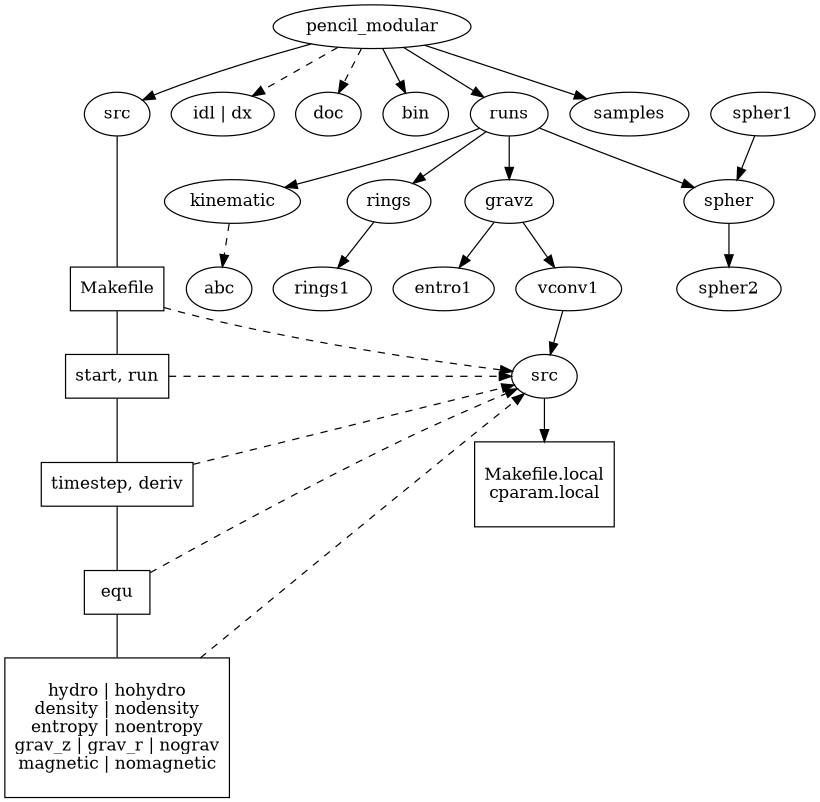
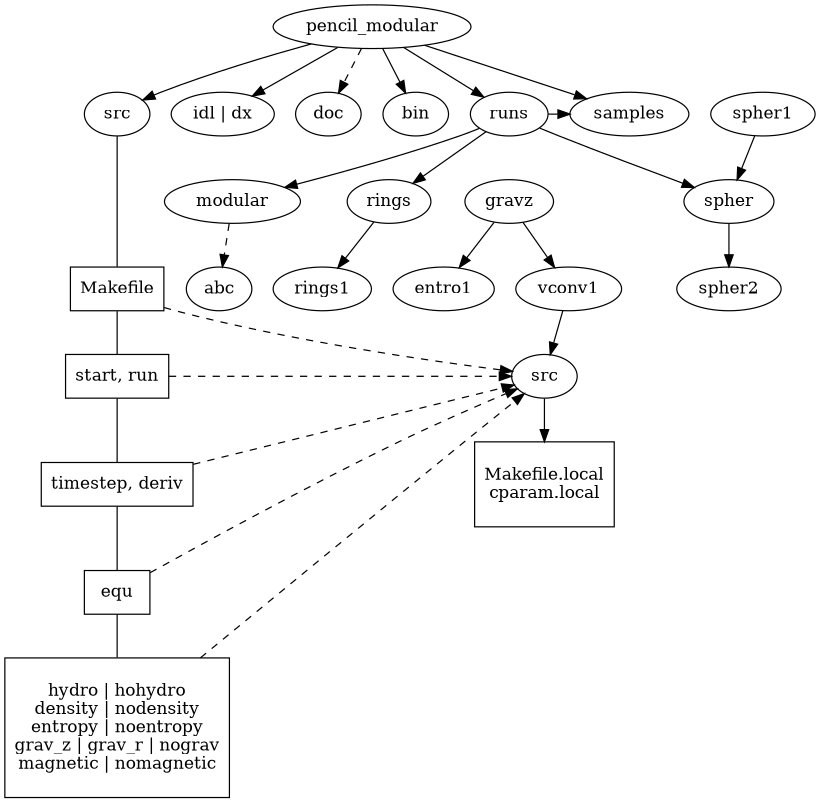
edge "pencil_modular" -> "idl | dx": style dashed -> solid
edge "runs" -> "gravz": now "runs" -> "samples"
node "kinematic": label "kinematic" -> "modular"
